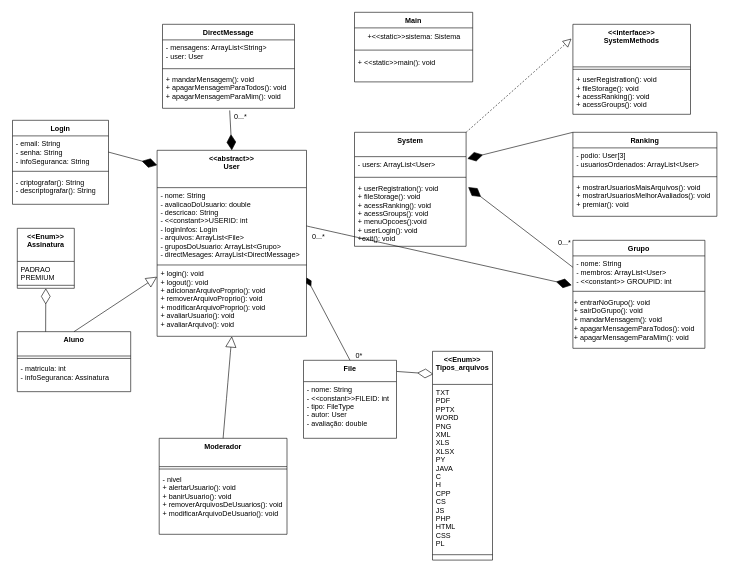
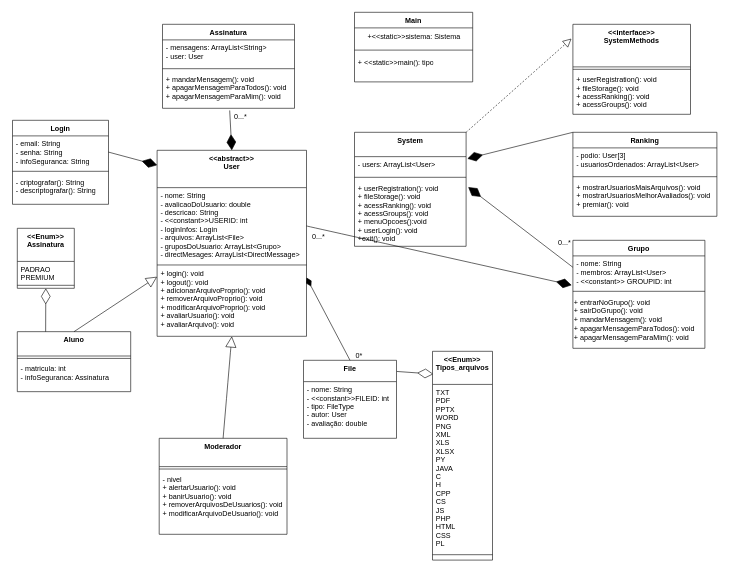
node "DirectMessage": label "DirectMessage" -> "Assinatura"
node "+ <<static>>main(): void": label "+ <<static>>main(): void" -> "+ <<static>>main(): tipo"
